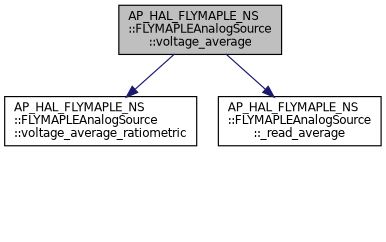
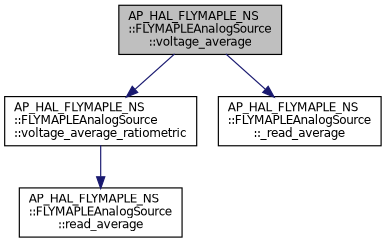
node "AP_HAL_FLYMAPLE_NS ::FLYMAPLEAnalogSource ::read_average": added
